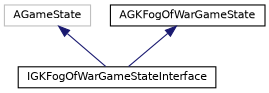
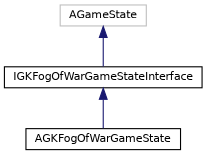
edge "IGKFogOfWarGameStateInterface" -> "AGKFogOfWarGameState": reversed
